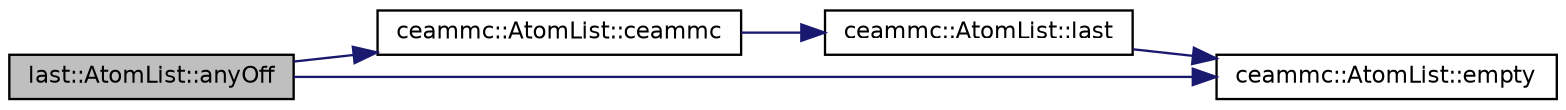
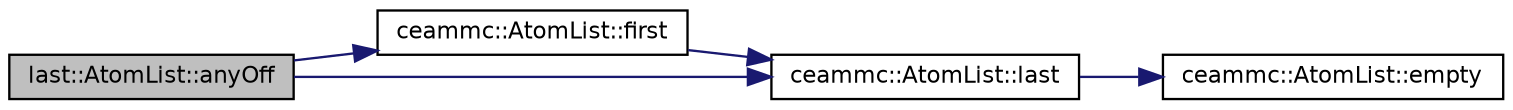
node "ceammc::AtomList::ceammc": label "ceammc::AtomList::ceammc" -> "ceammc::AtomList::first"
edge "last::AtomList::anyOff" -> "ceammc::AtomList::empty": now "last::AtomList::anyOff" -> "ceammc::AtomList::last"
